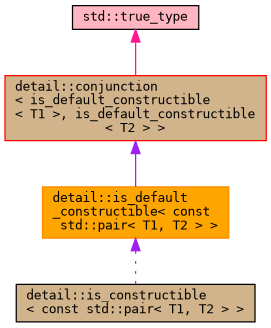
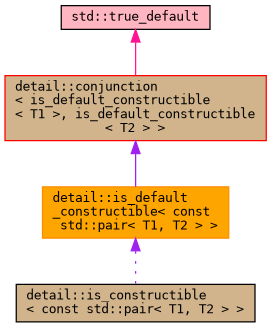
node "std::true_type": label "std::true_type" -> "std::true_default"
